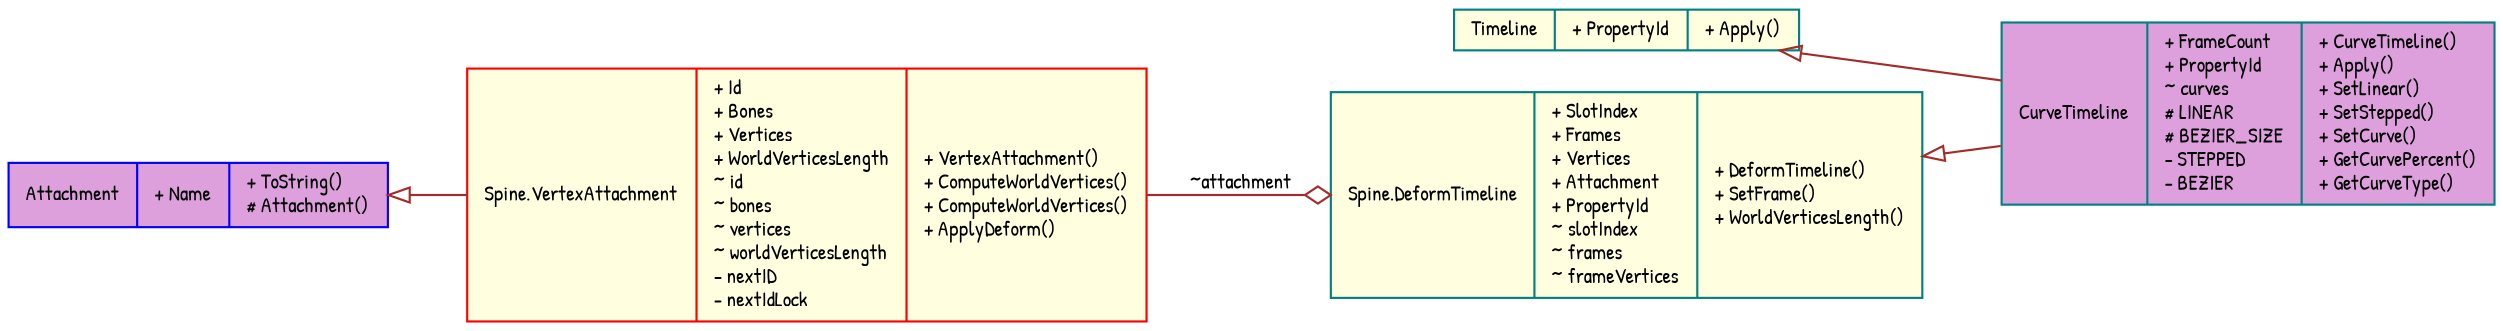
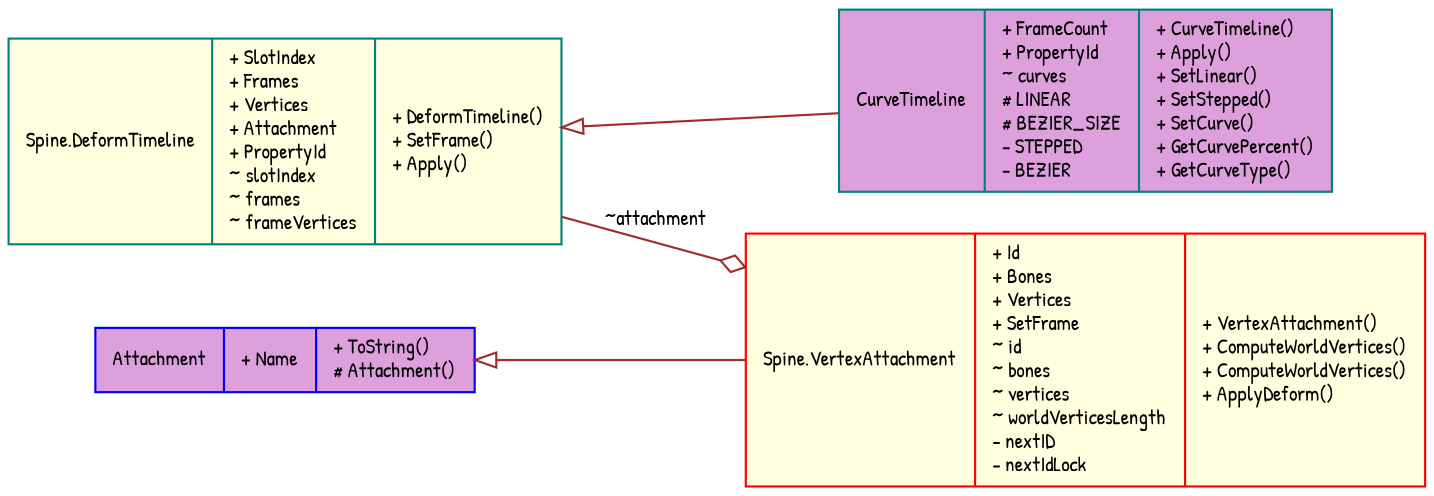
node "Timeline": removed
node "Spine.VertexAttachment": text "+ WorldVerticesLength" -> "+ SetFrame"
edge "Spine.VertexAttachment" -> "Spine.DeformTimeline": reversed
node "Spine.DeformTimeline": text "+ WorldVerticesLength()" -> "+ Apply()"
